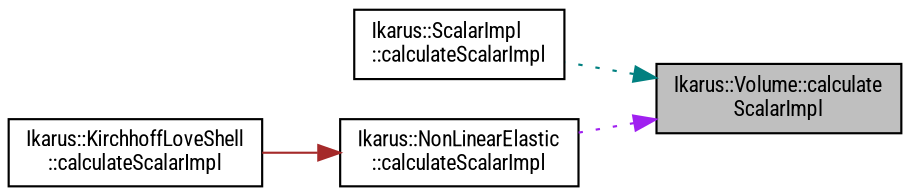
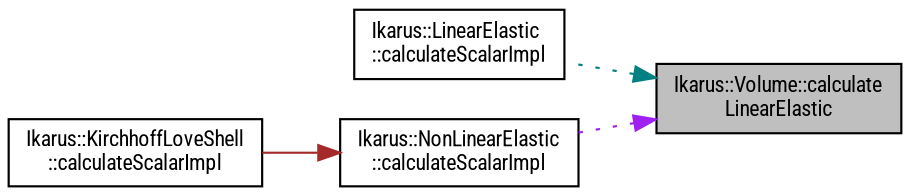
node "Ikarus::ScalarImpl ::calculateScalarImpl": label "Ikarus::ScalarImpl ::calculateScalarImpl" -> "Ikarus::LinearElastic ::calculateScalarImpl"
node "Ikarus::Volume::calculate ScalarImpl": label "Ikarus::Volume::calculate ScalarImpl" -> "Ikarus::Volume::calculate LinearElastic"
